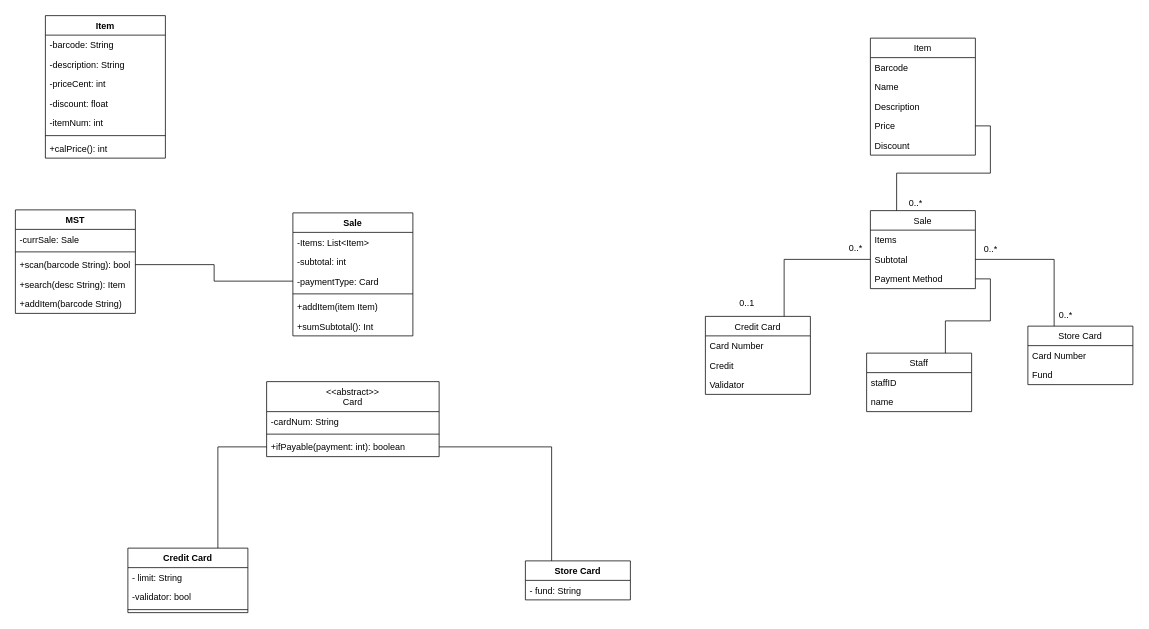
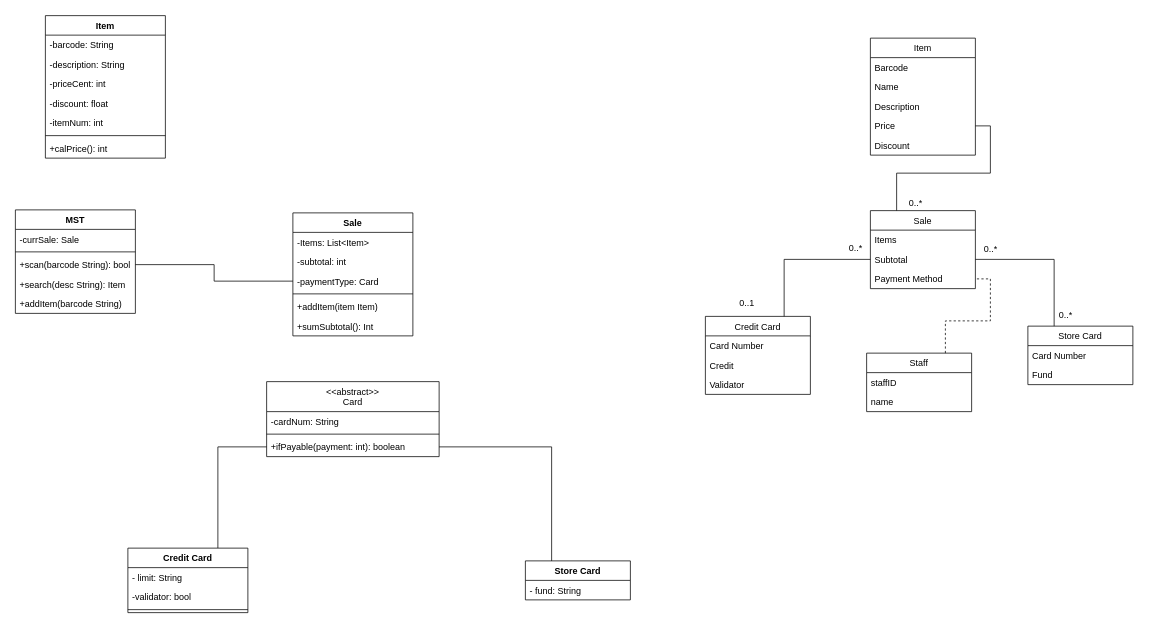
edge "Payment Method" -- "Staff": style solid -> dashed
